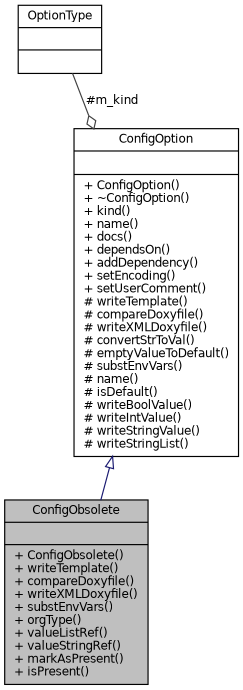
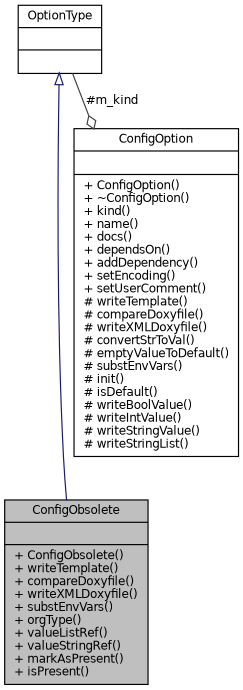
node "ConfigOption": text "# name()" -> "# init()"
edge "ConfigObsolete" -> "ConfigOption": now "ConfigObsolete" -> "OptionType"
